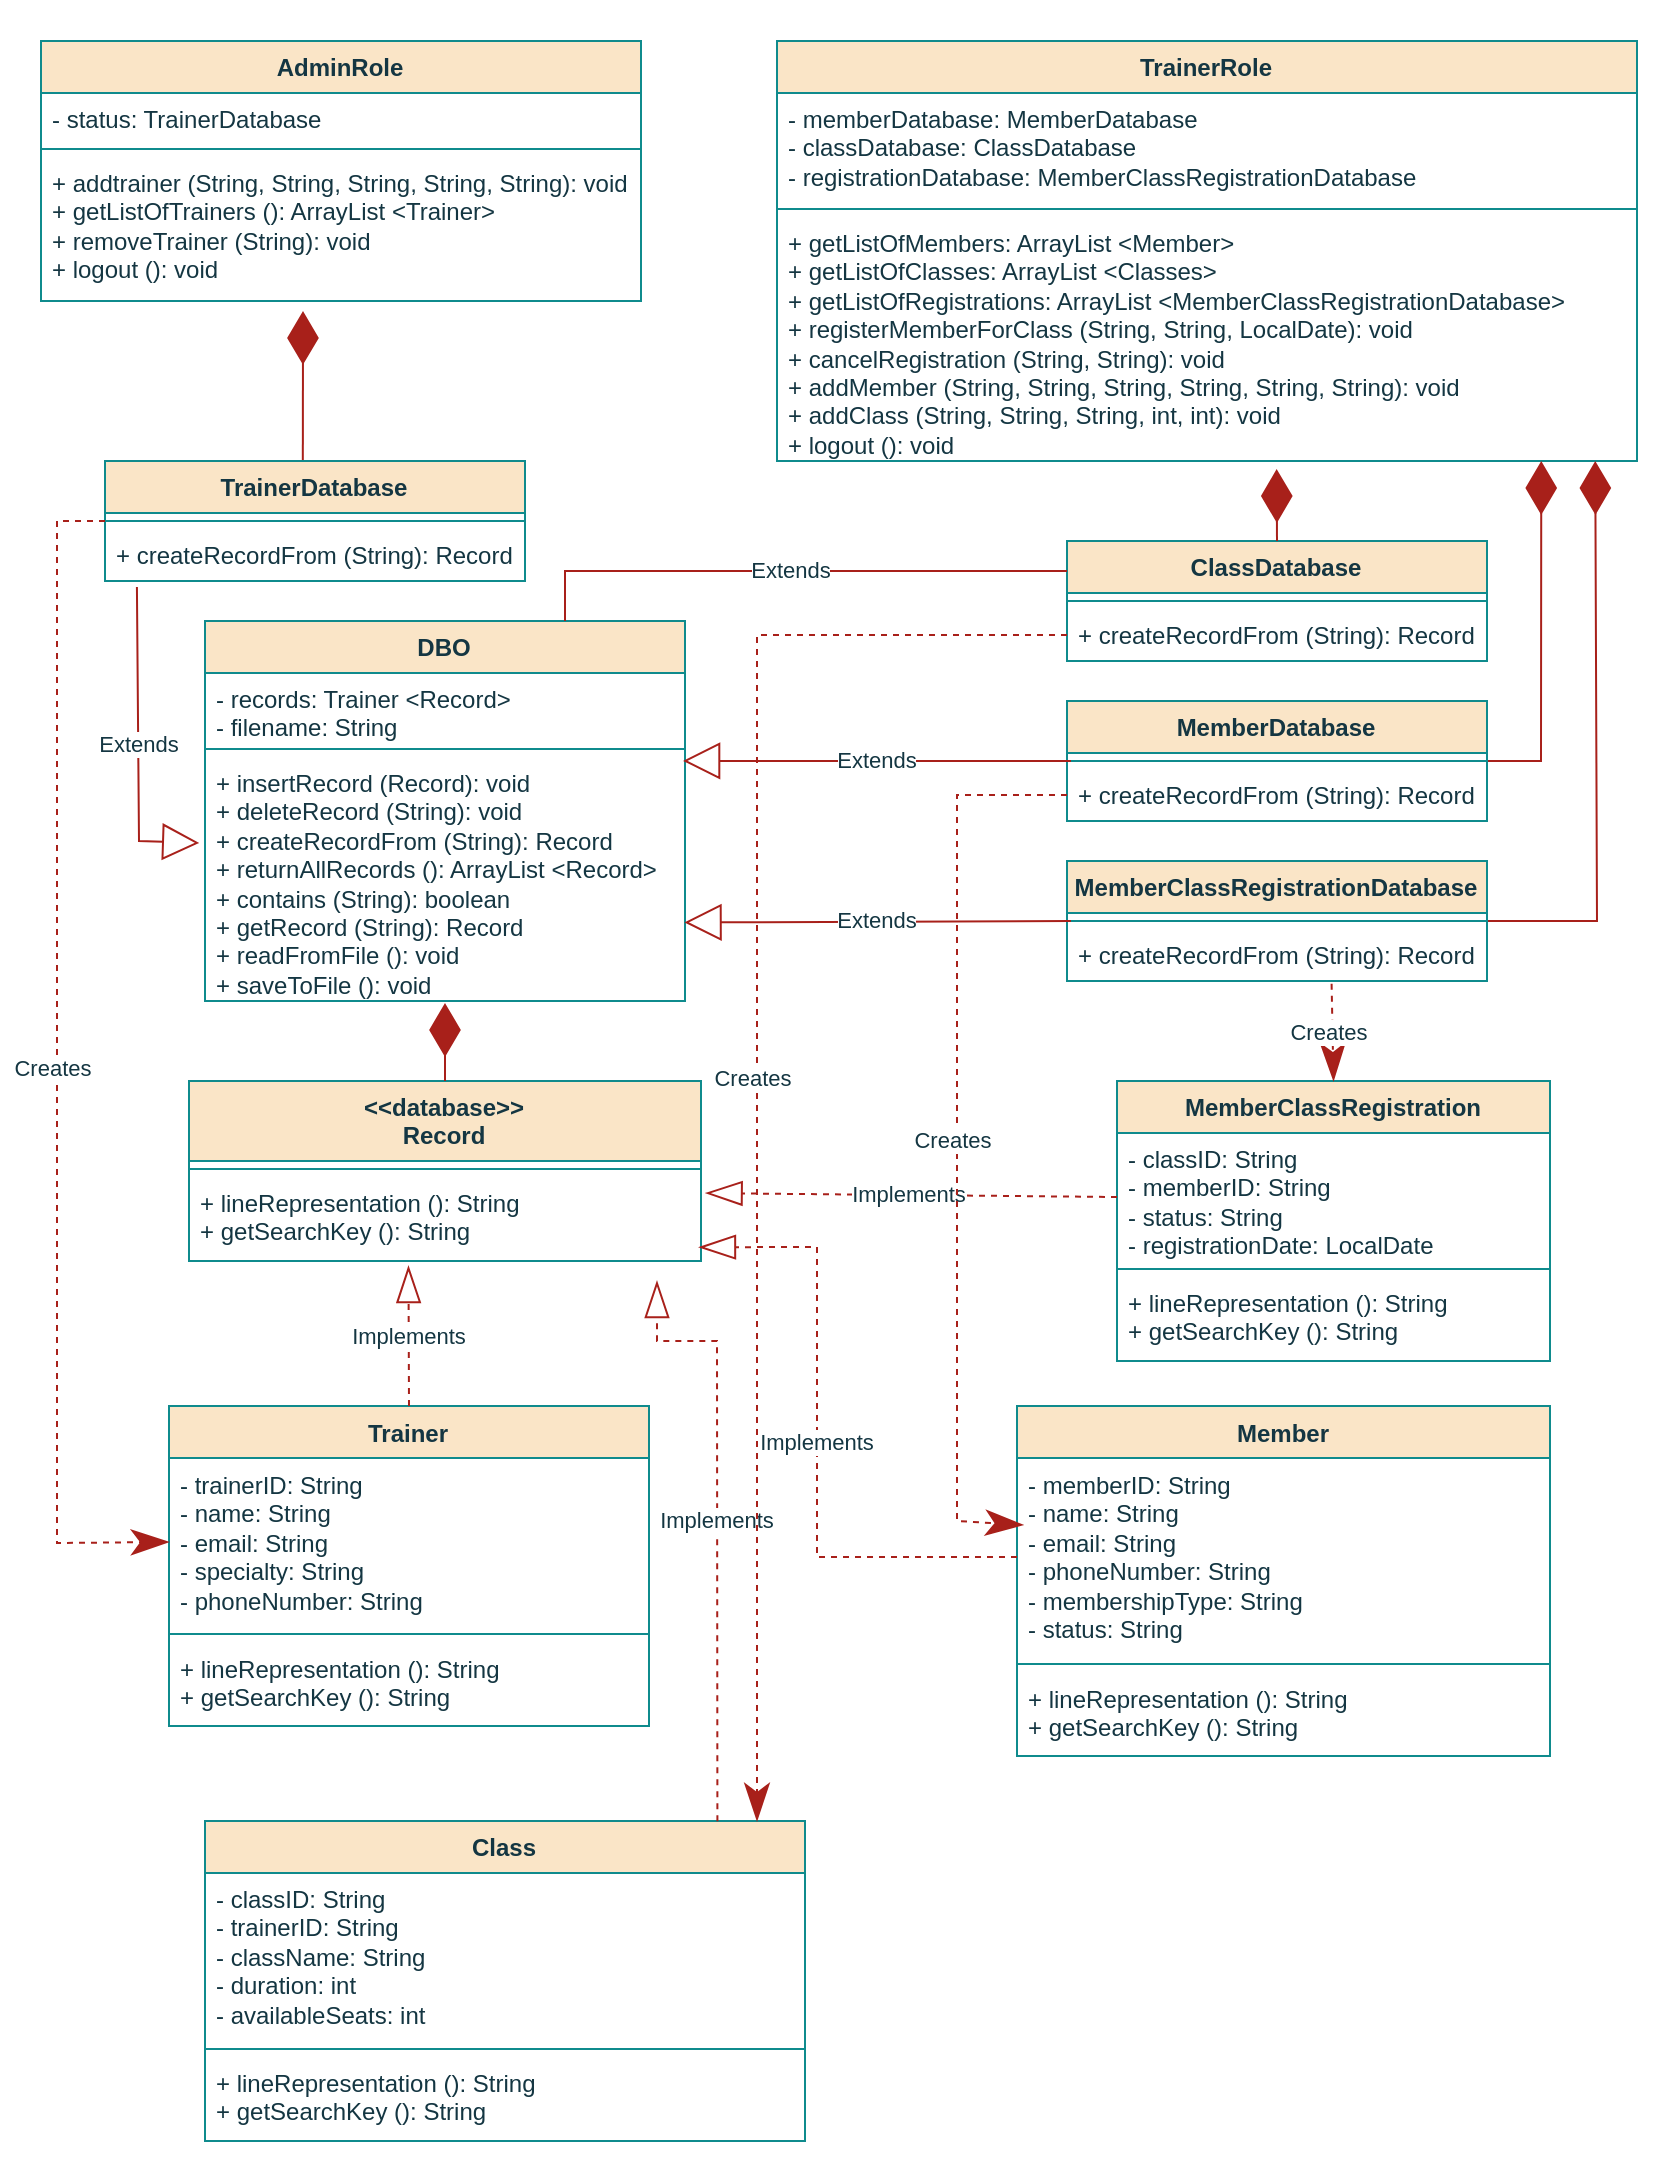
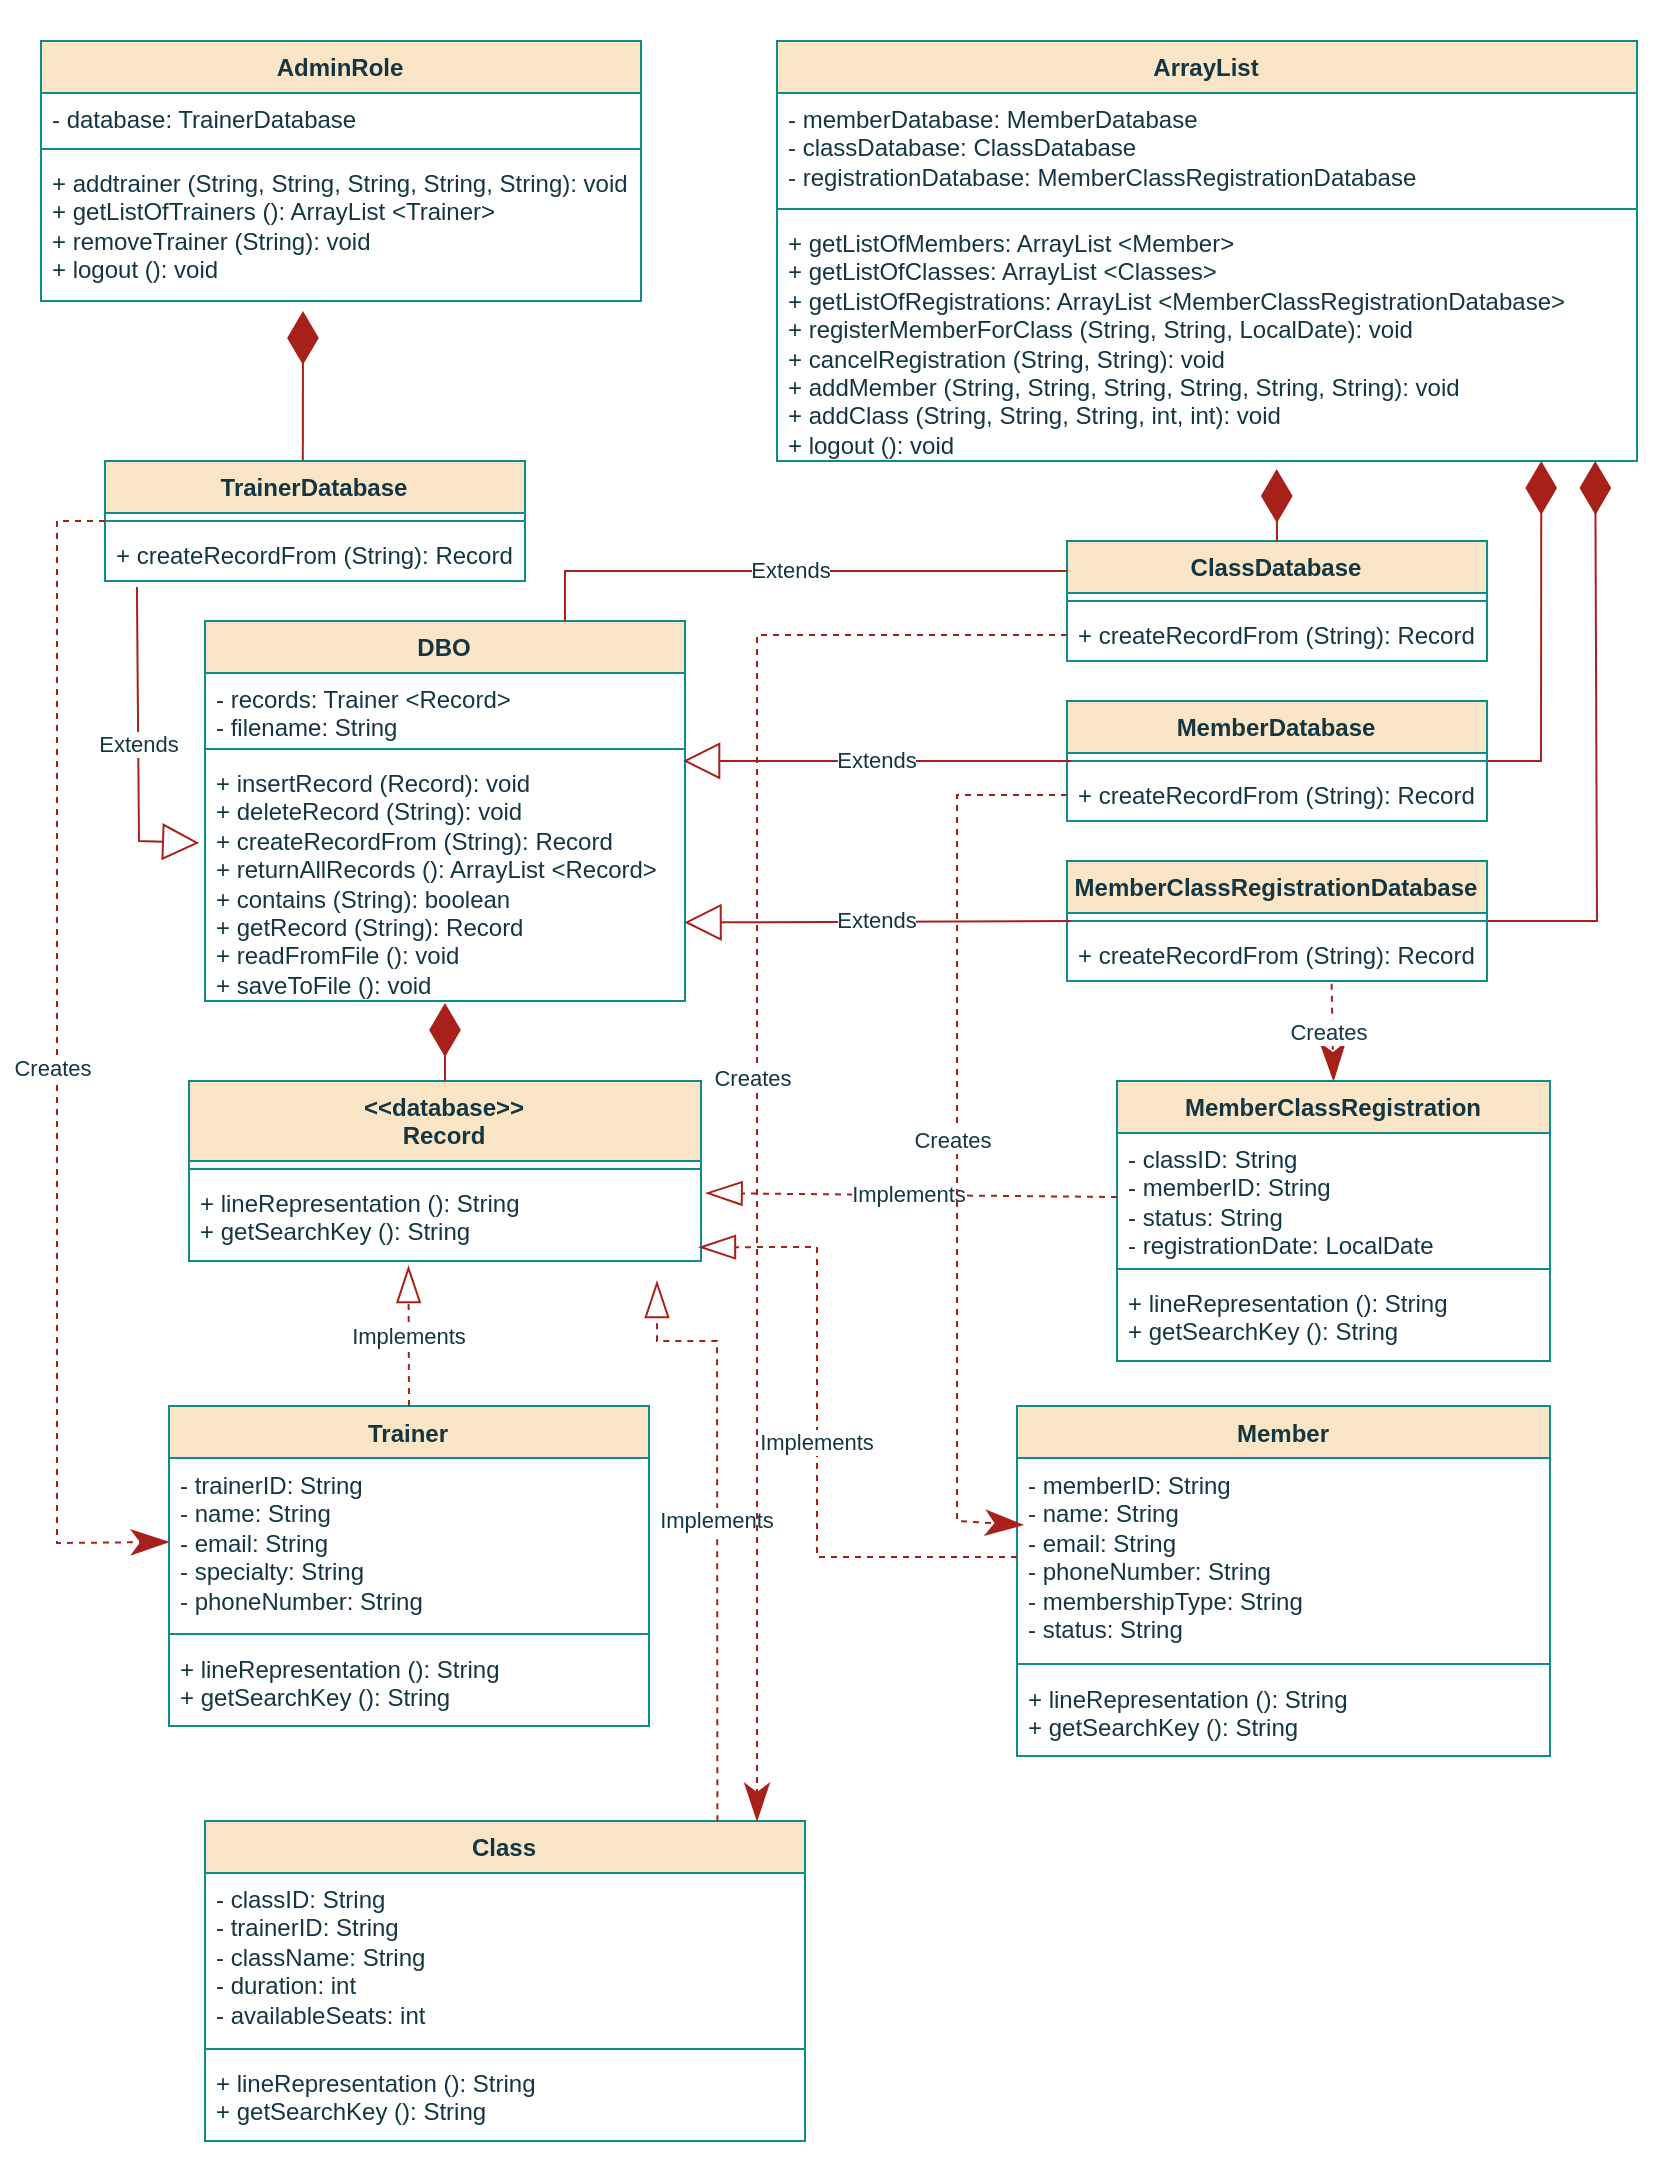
node "TrainerRole": label "TrainerRole" -> "ArrayList"
node "- status: TrainerDatabase": label "- status: TrainerDatabase" -> "- database: TrainerDatabase"
